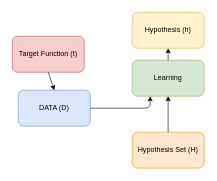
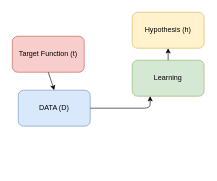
edge "Hypothesis Set (H)" -> "Learning": removed
node "Hypothesis Set (H)": removed
